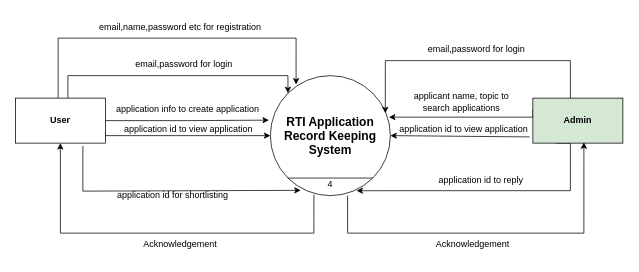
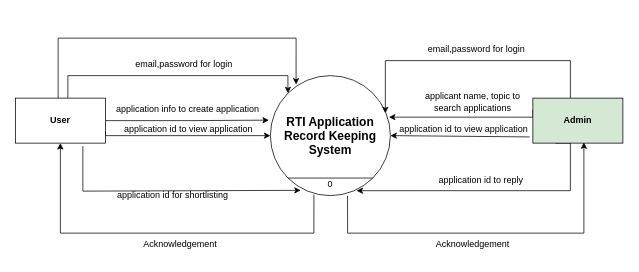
node "email,name,password etc for registration": removed
node "applicant name, topic to search applications": moved (462, 102) -> (473, 102)
node "4": label "4" -> "0"
